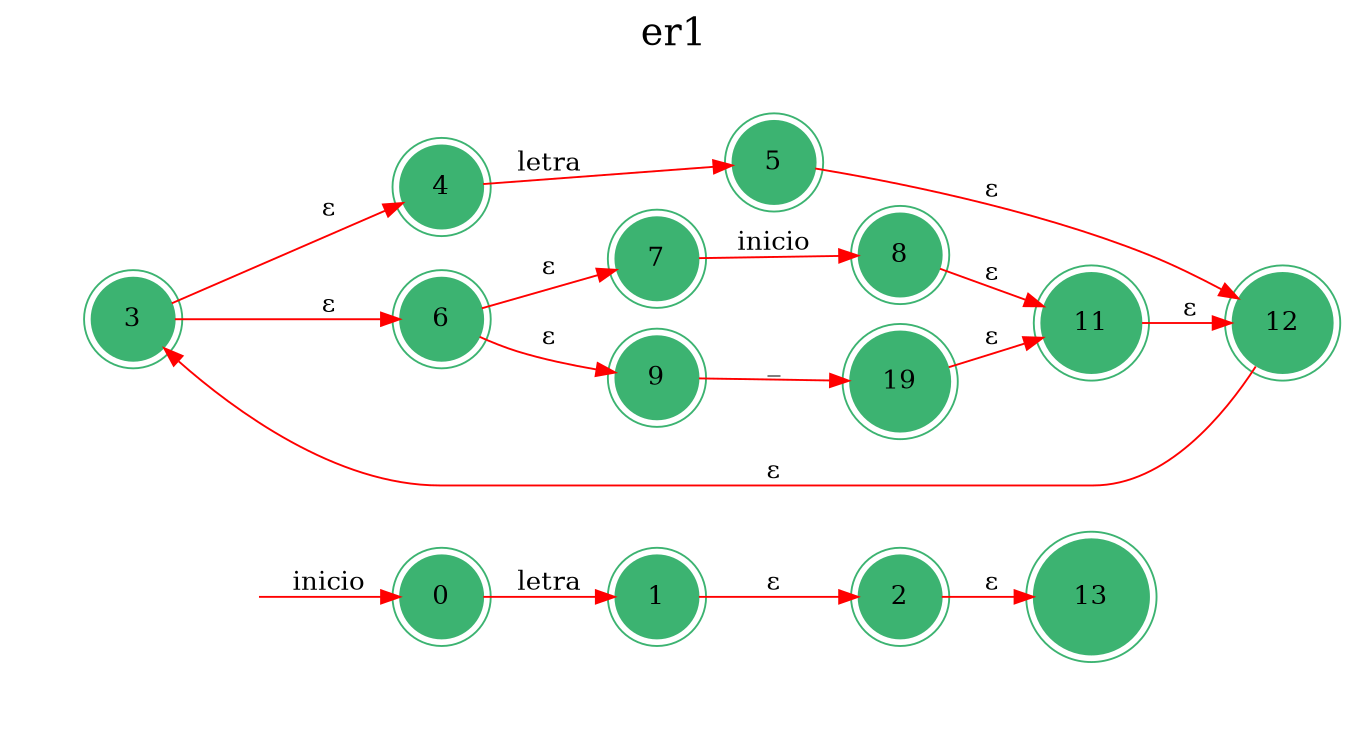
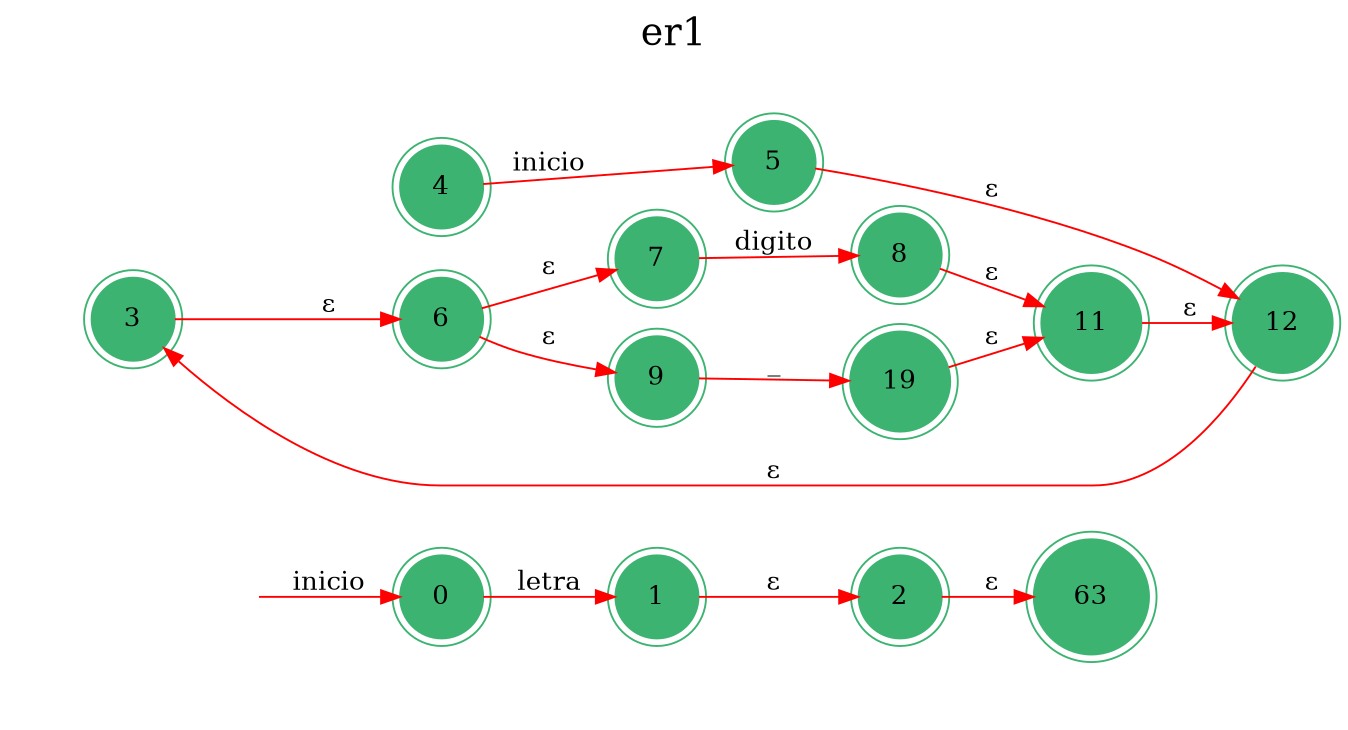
edge "4" -> "5": label "letra" -> "inicio"
edge "7" -> "8": label "inicio" -> "digito"
edge "3" -> "4": removed, label "ε"
node "13": label "13" -> "63"
